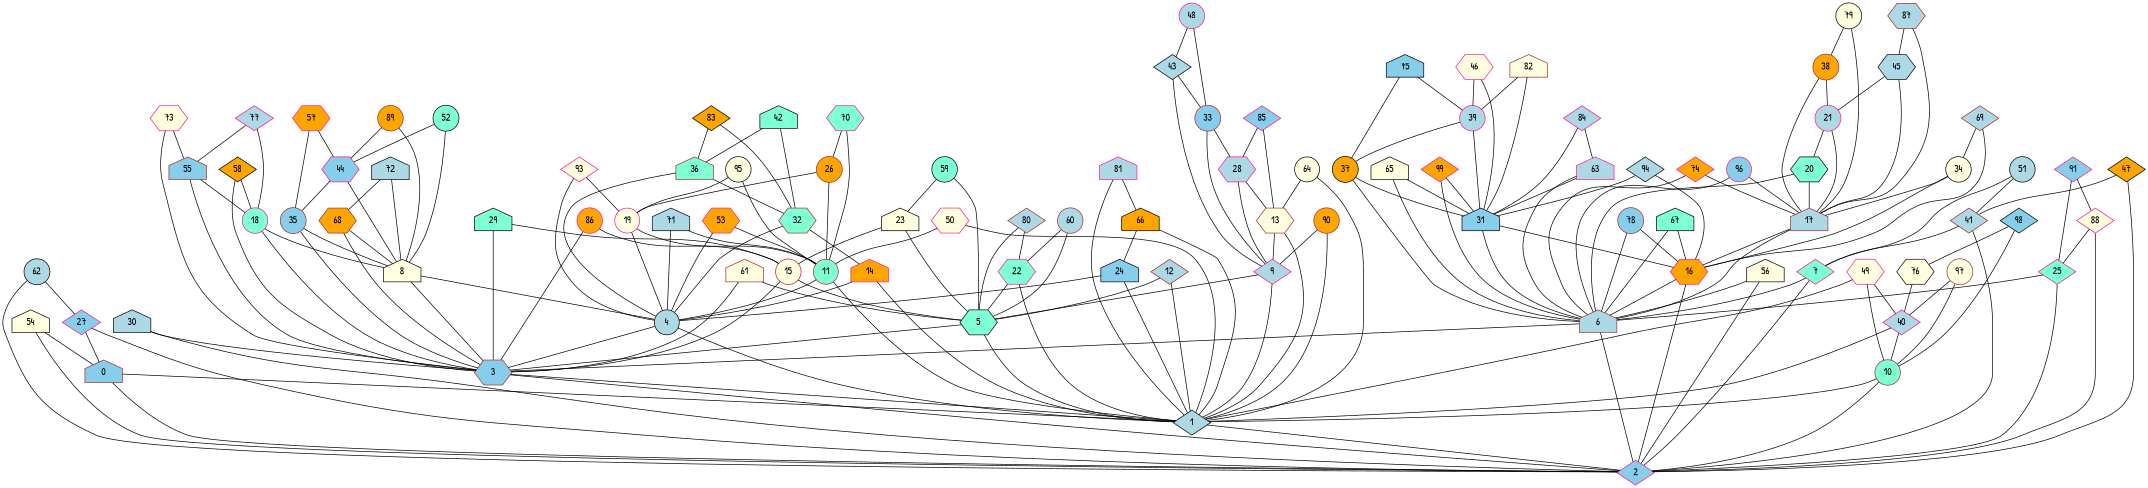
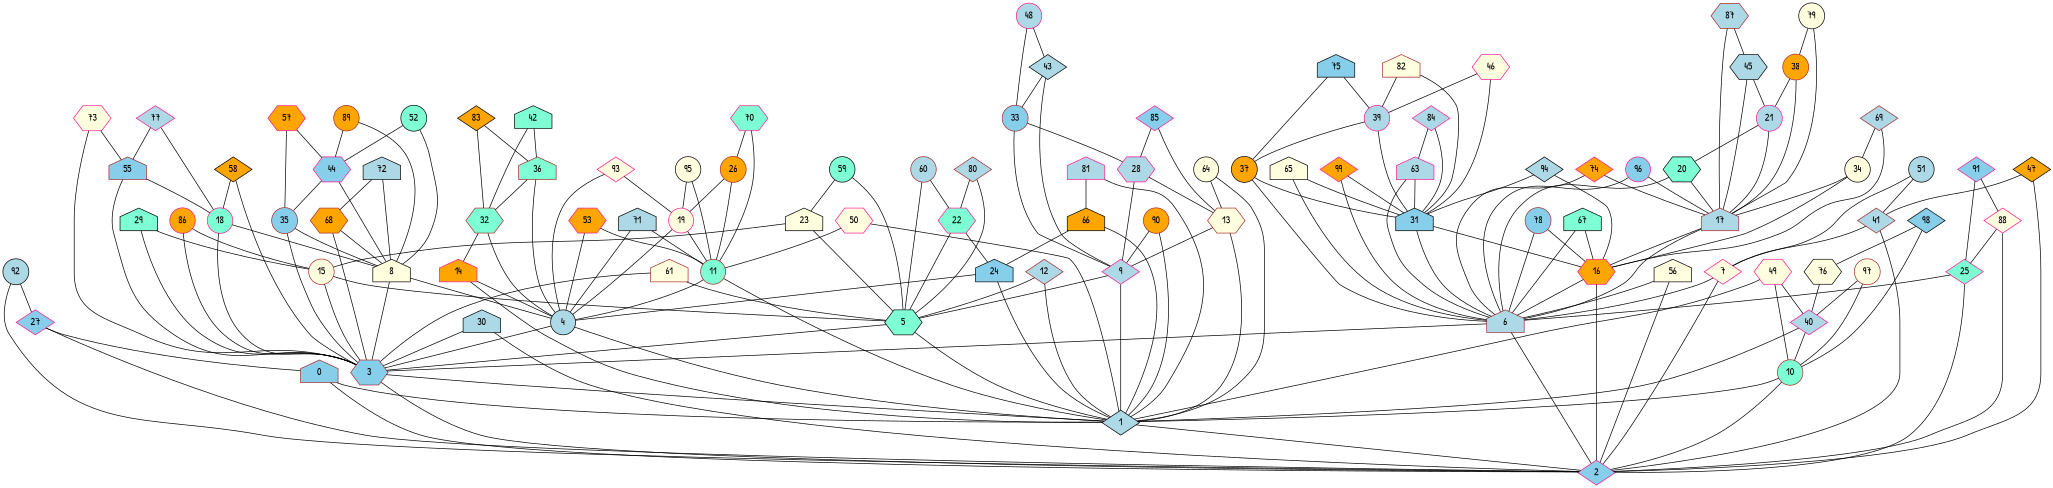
node "62": label "62" -> "92"
node "7": fillcolor aquamarine -> lightyellow
node "54": removed
edge "22" -- "1": now "22" -- "24"
